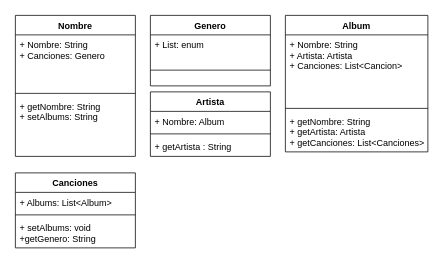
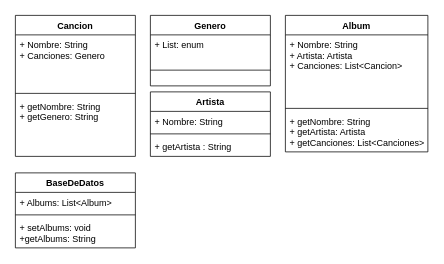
node "Nombre": label "Nombre" -> "Cancion"
node "+ getNombre: String + setAlbums: String": label "+ getNombre: String + setAlbums: String" -> "+ getNombre: String + getGenero: String"
node "+ Nombre: Album": label "+ Nombre: Album" -> "+ Nombre: String"
node "Canciones": label "Canciones" -> "BaseDeDatos"
node "+ setAlbums: void +getGenero: String": label "+ setAlbums: void +getGenero: String" -> "+ setAlbums: void +getAlbums: String"
